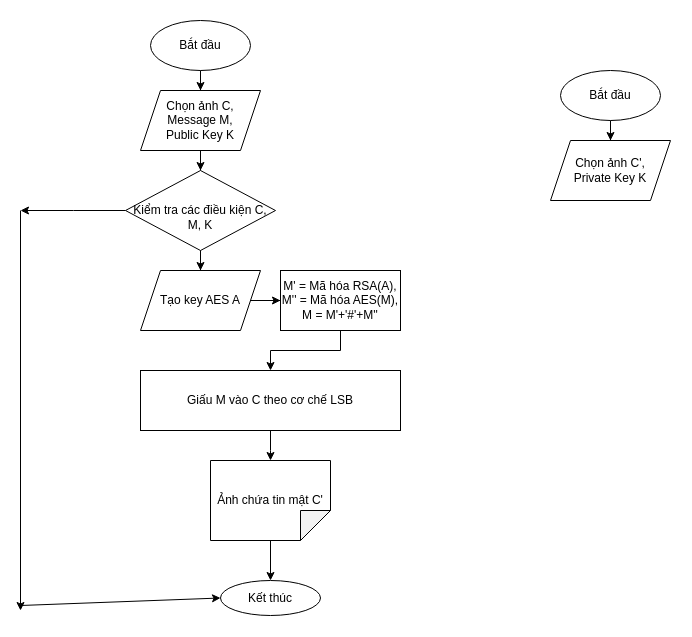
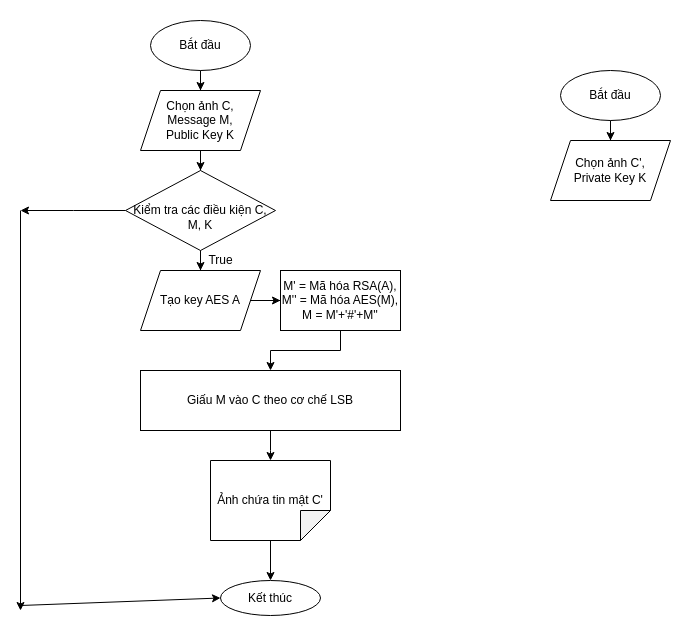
node "True": added
